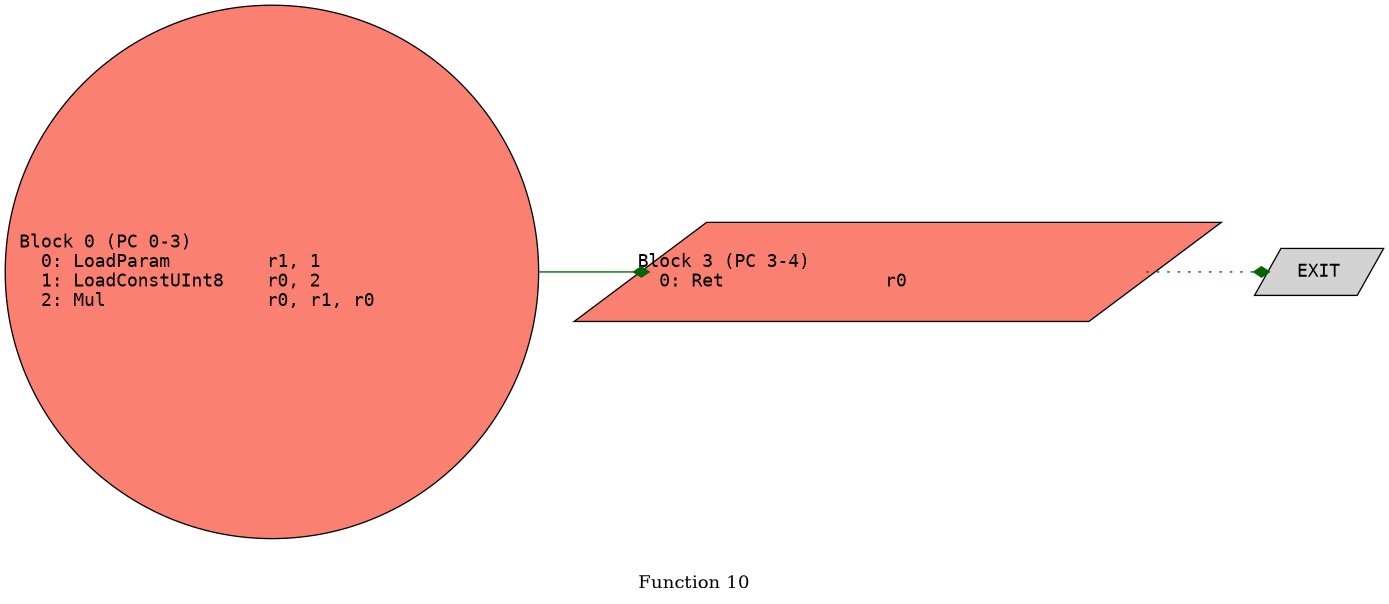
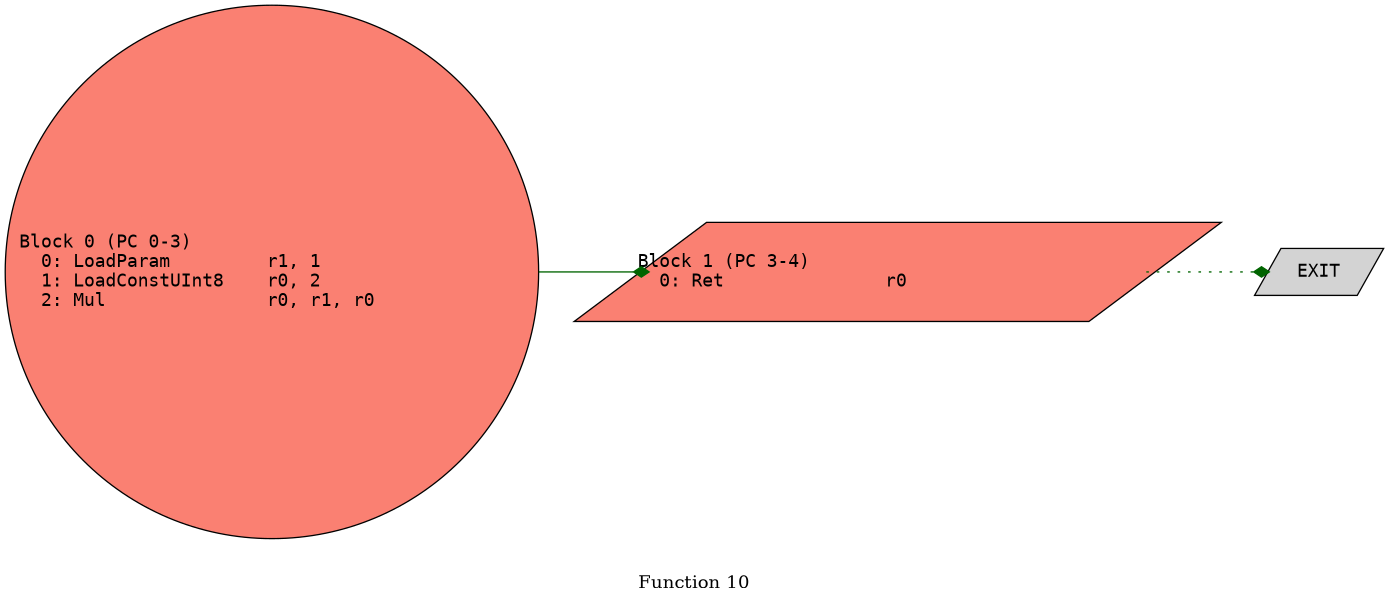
node "Block 3 (PC 3-4) 0: Ret               r0": label "Block 3 (PC 3-4) 0: Ret               r0" -> "Block 1 (PC 3-4) 0: Ret               r0"
